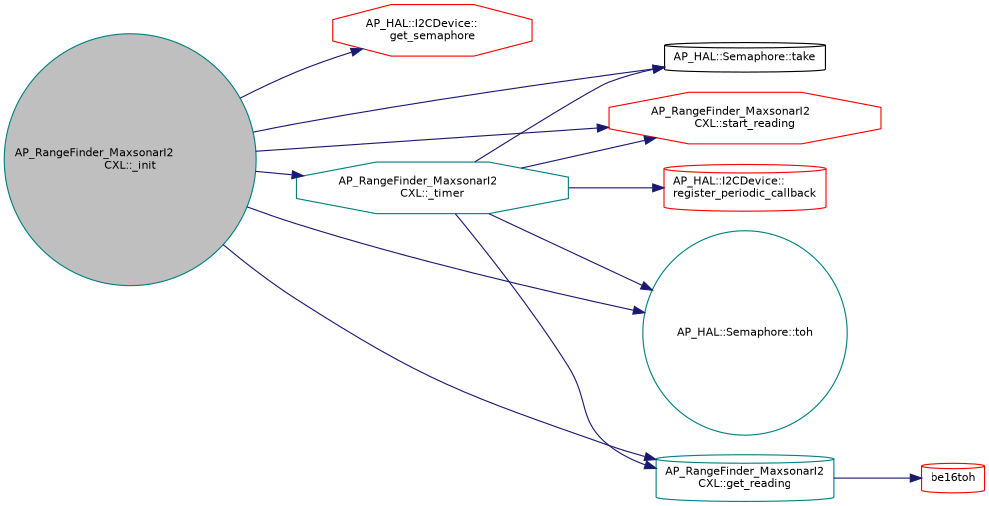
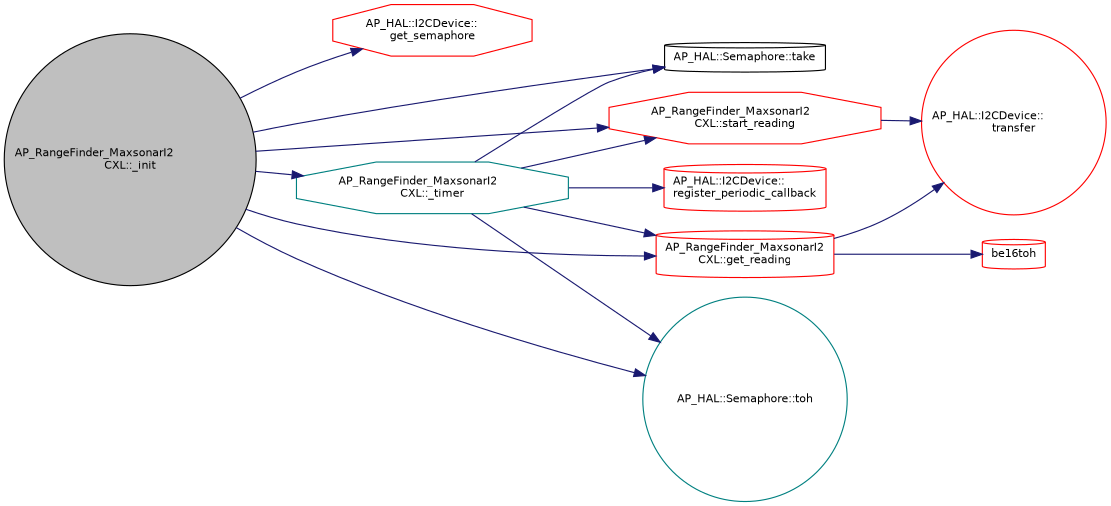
node "AP_HAL::I2CDevice:: transfer": added
node "AP_RangeFinder_MaxsonarI2 CXL::_init": color teal -> black
node "AP_RangeFinder_MaxsonarI2 CXL::get_reading": color teal -> red
